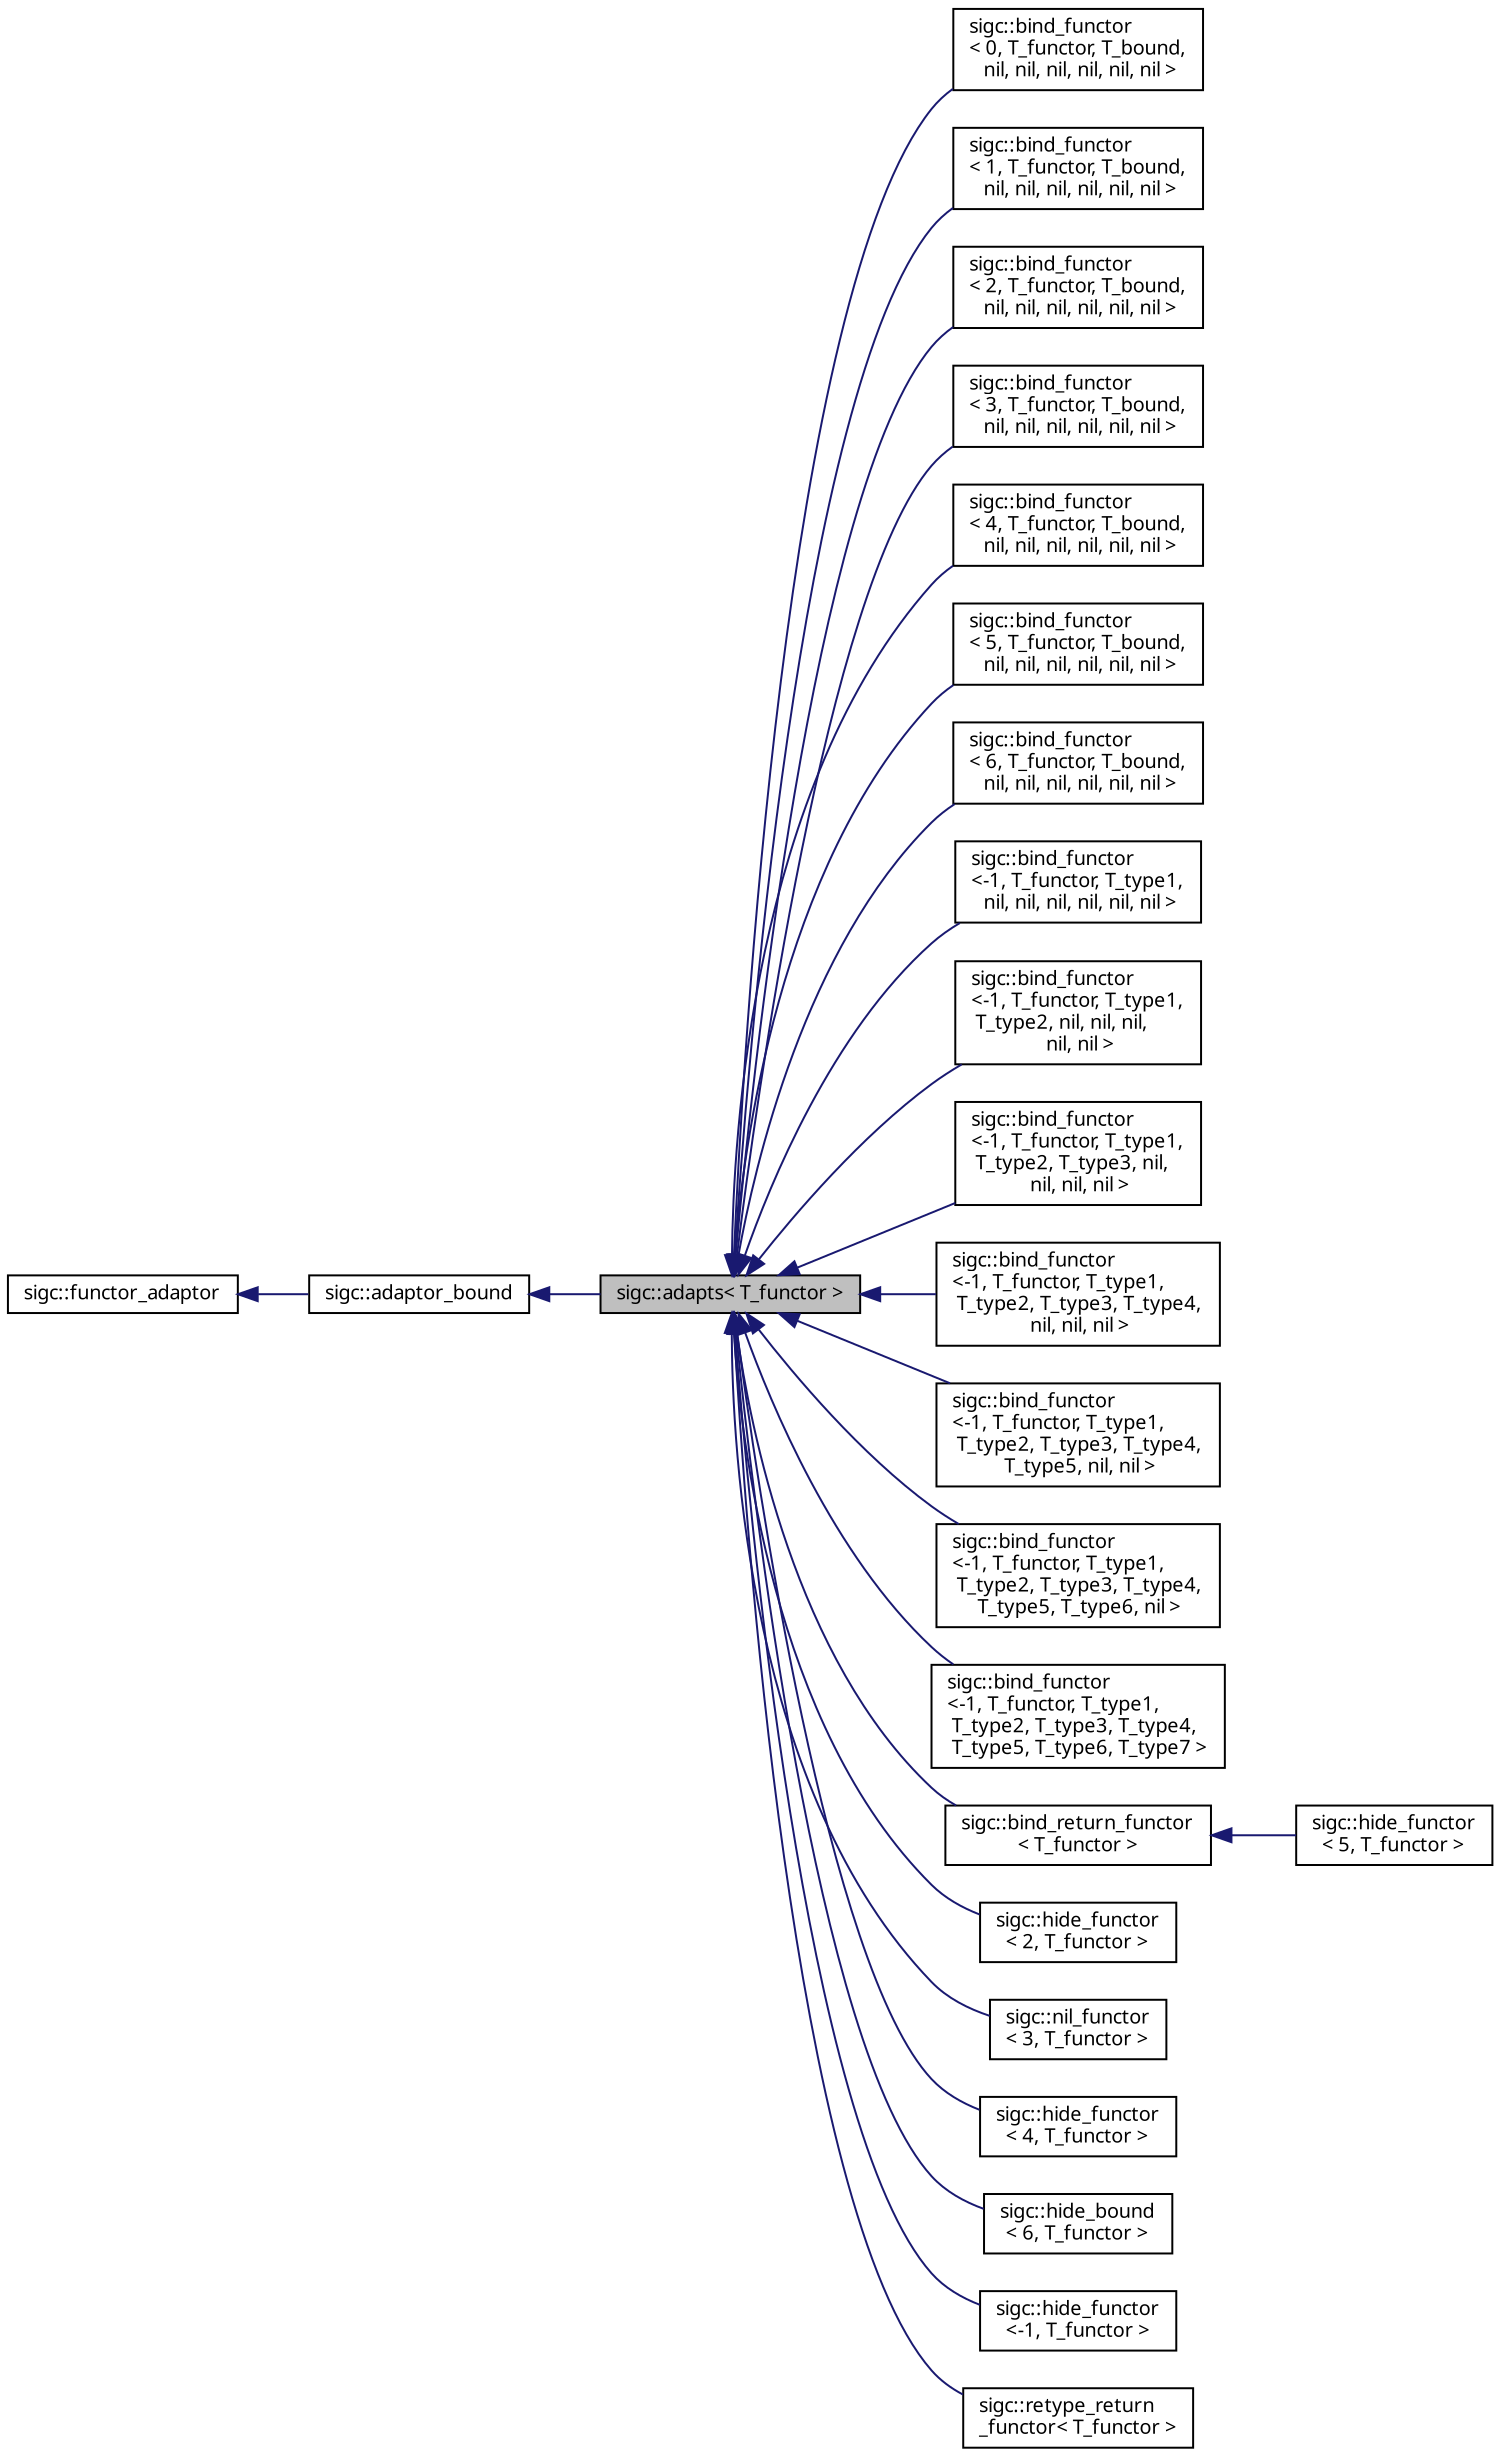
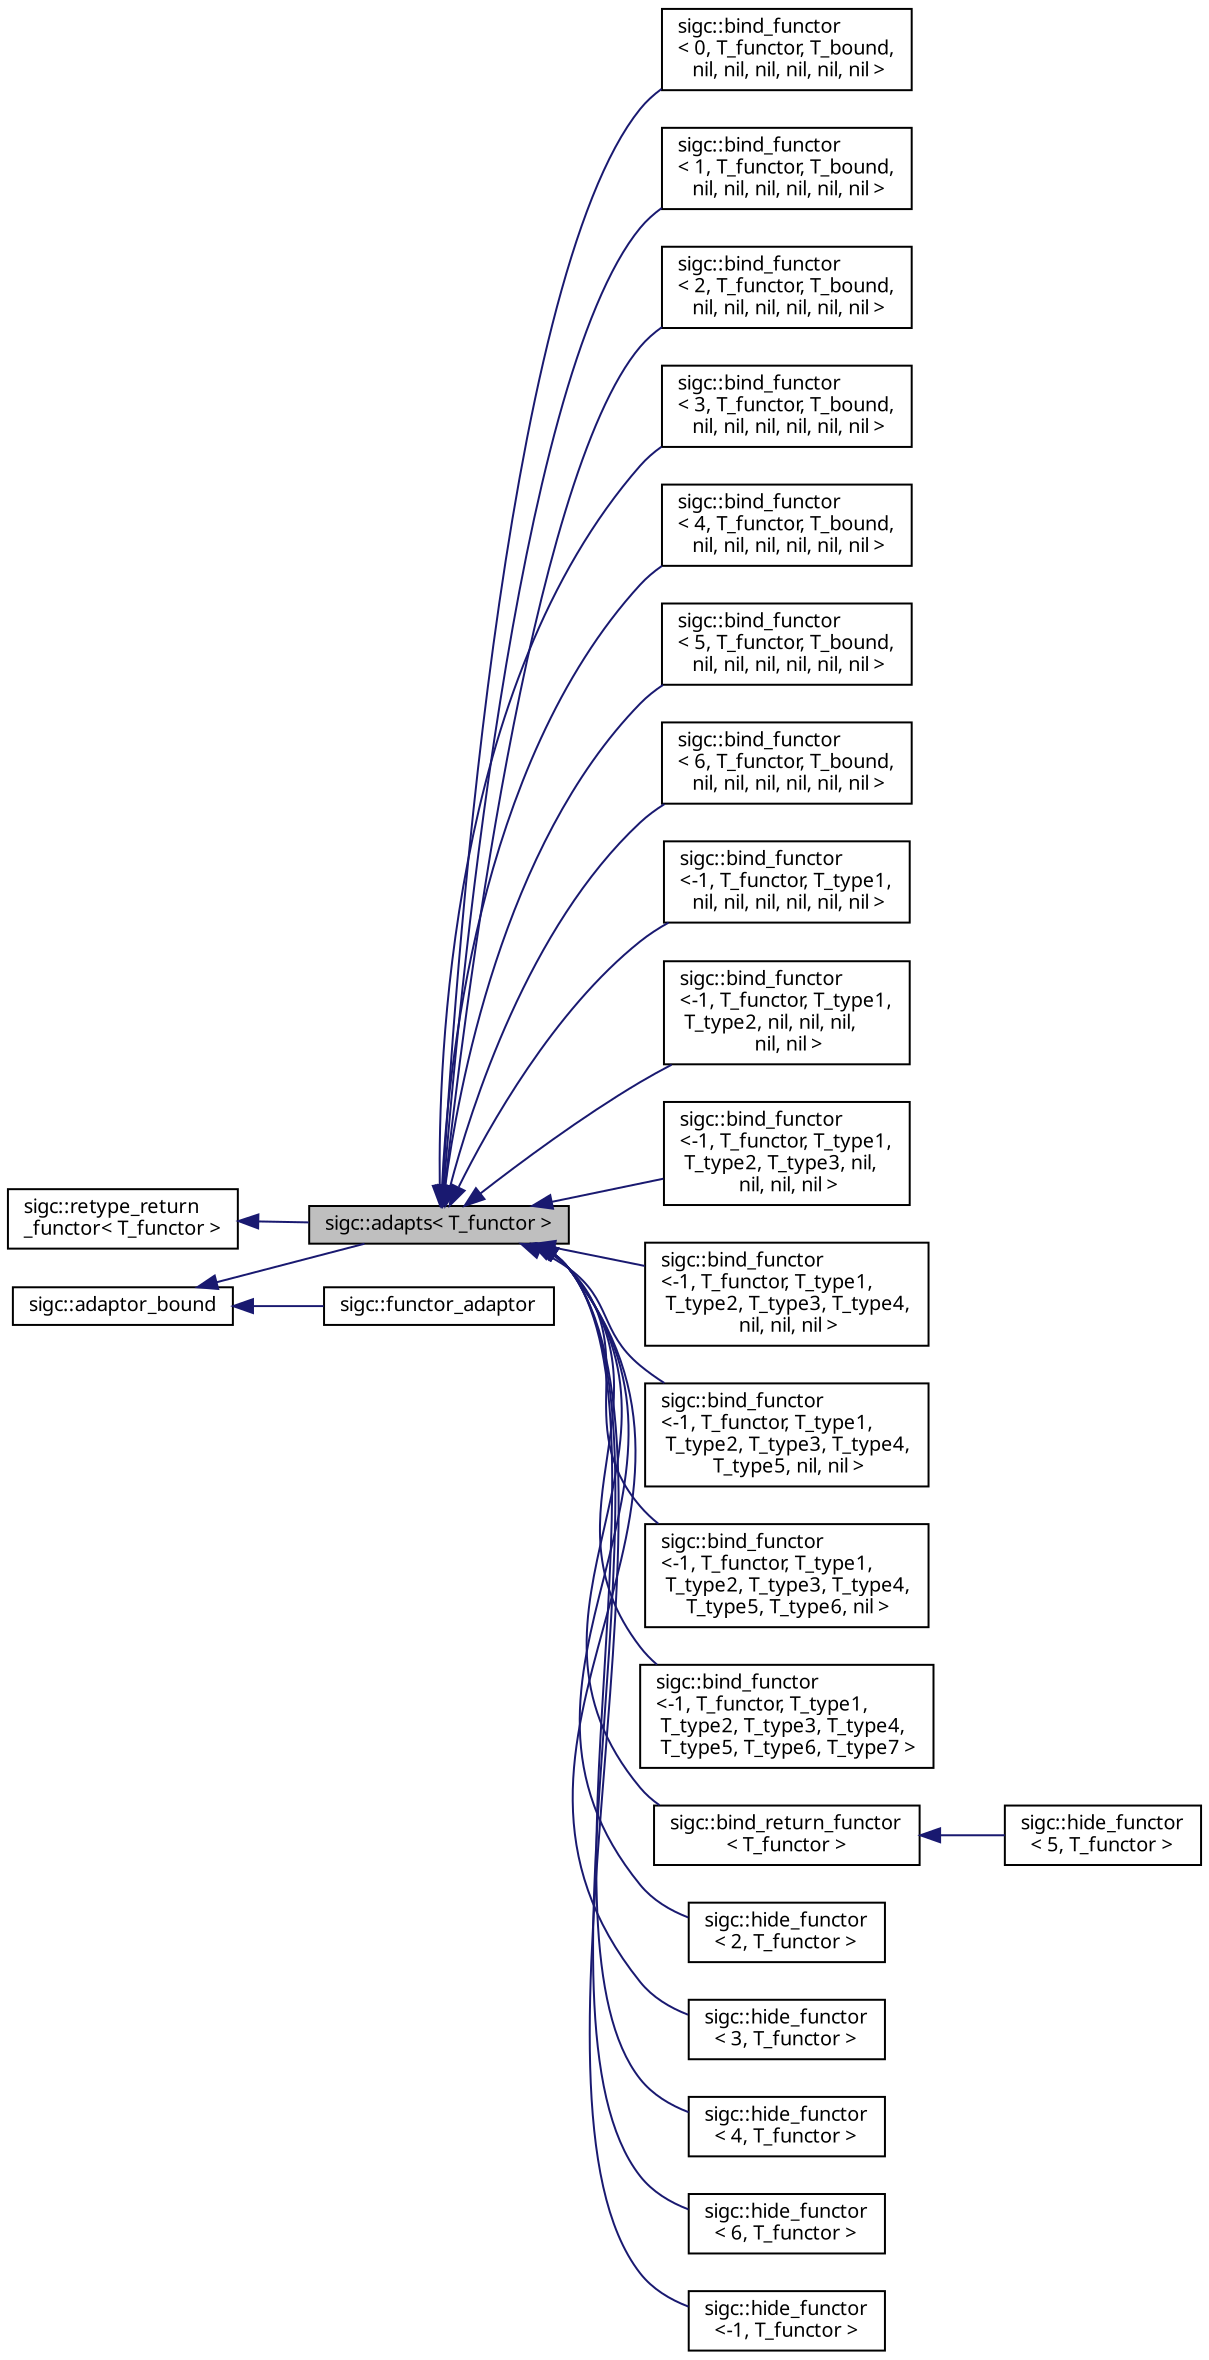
edge "sigc::adaptor_bound" -> "sigc::functor_adaptor": reversed
edge "sigc::retype_return _functor< T_functor >" -> "sigc::adapts< T_functor >": reversed
node "sigc::nil_functor < 3, T_functor >": label "sigc::nil_functor < 3, T_functor >" -> "sigc::hide_functor < 3, T_functor >"
node "sigc::hide_bound < 6, T_functor >": label "sigc::hide_bound < 6, T_functor >" -> "sigc::hide_functor < 6, T_functor >"
